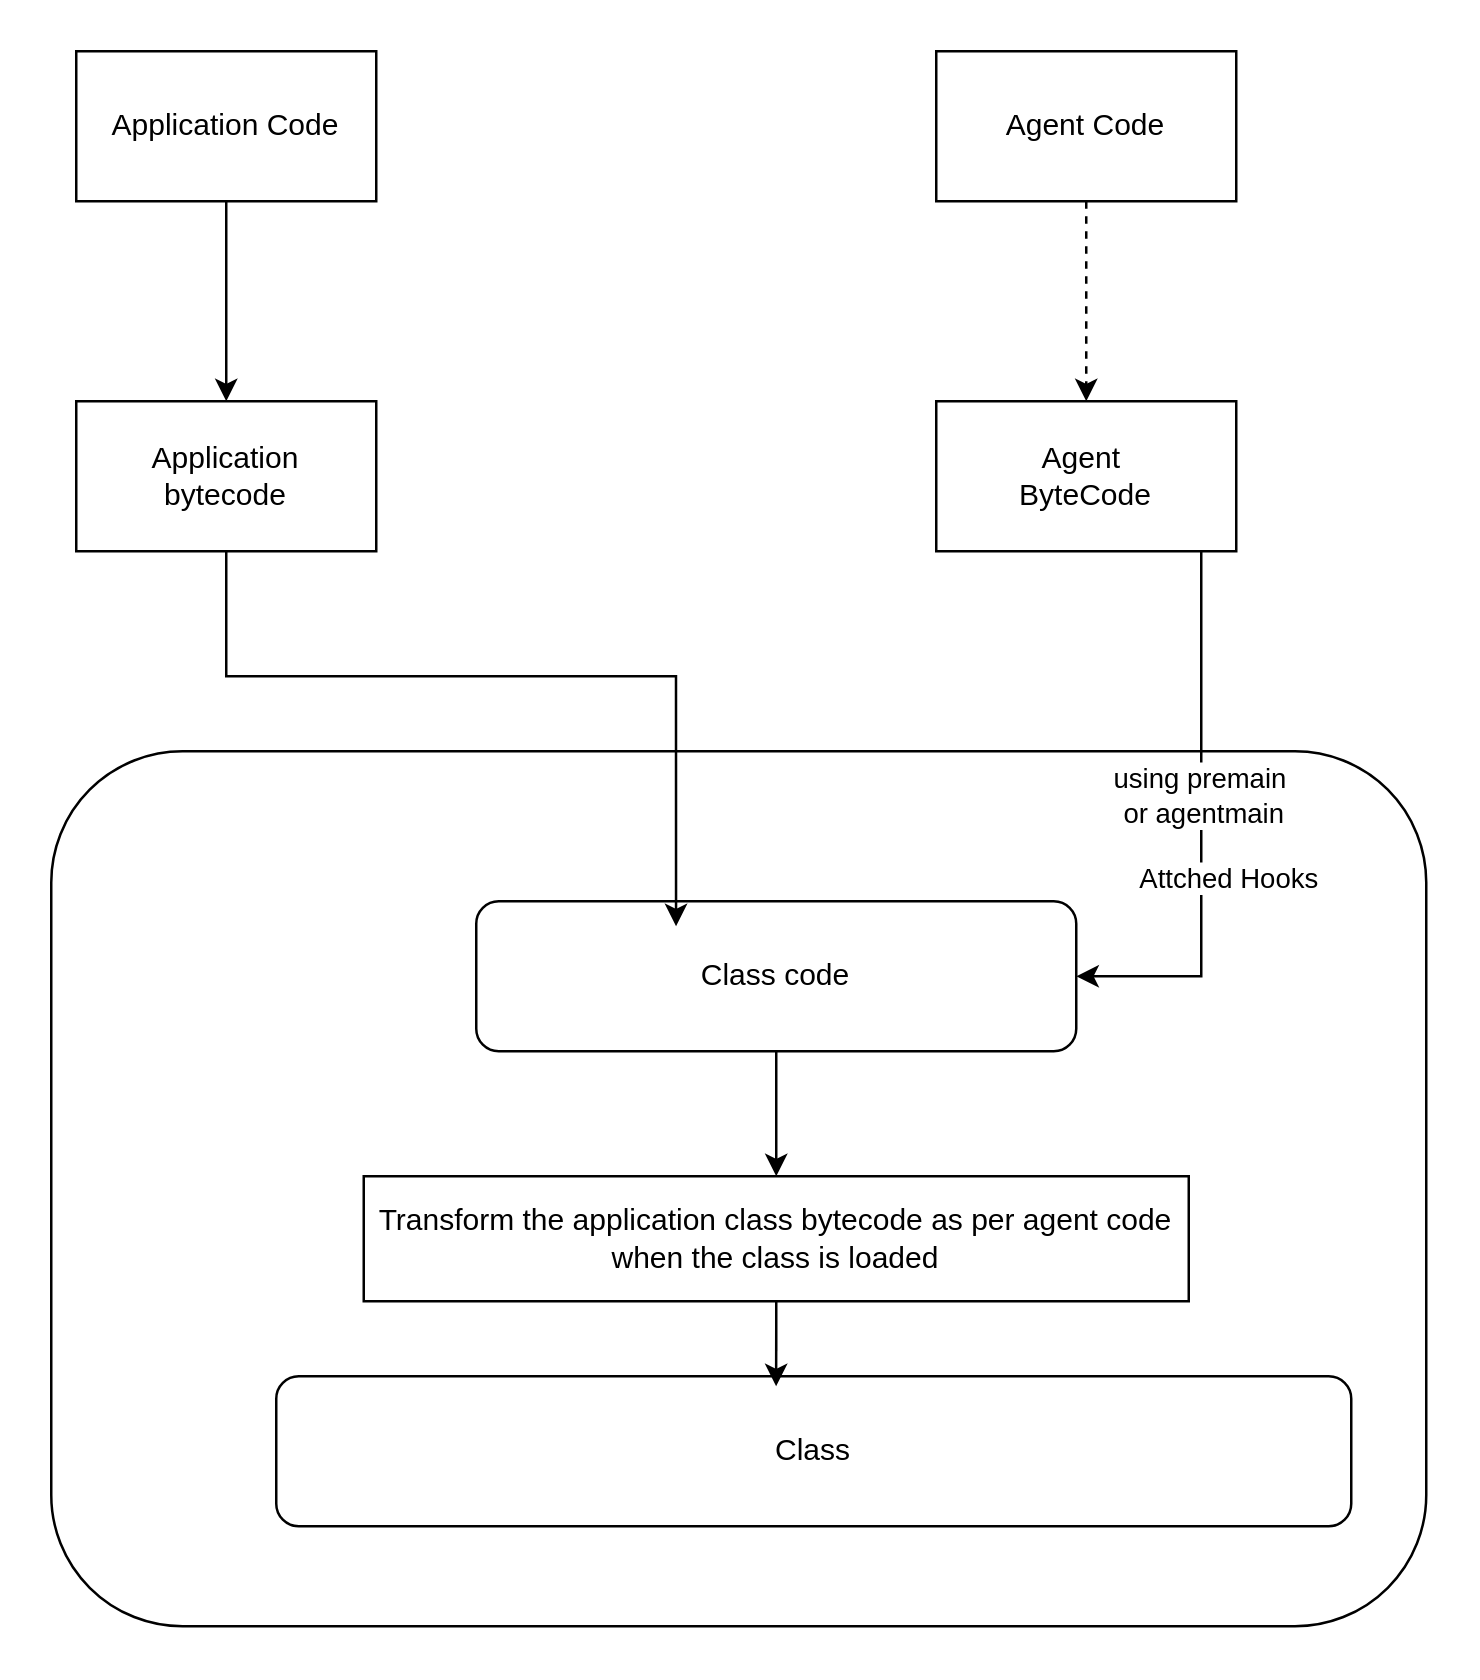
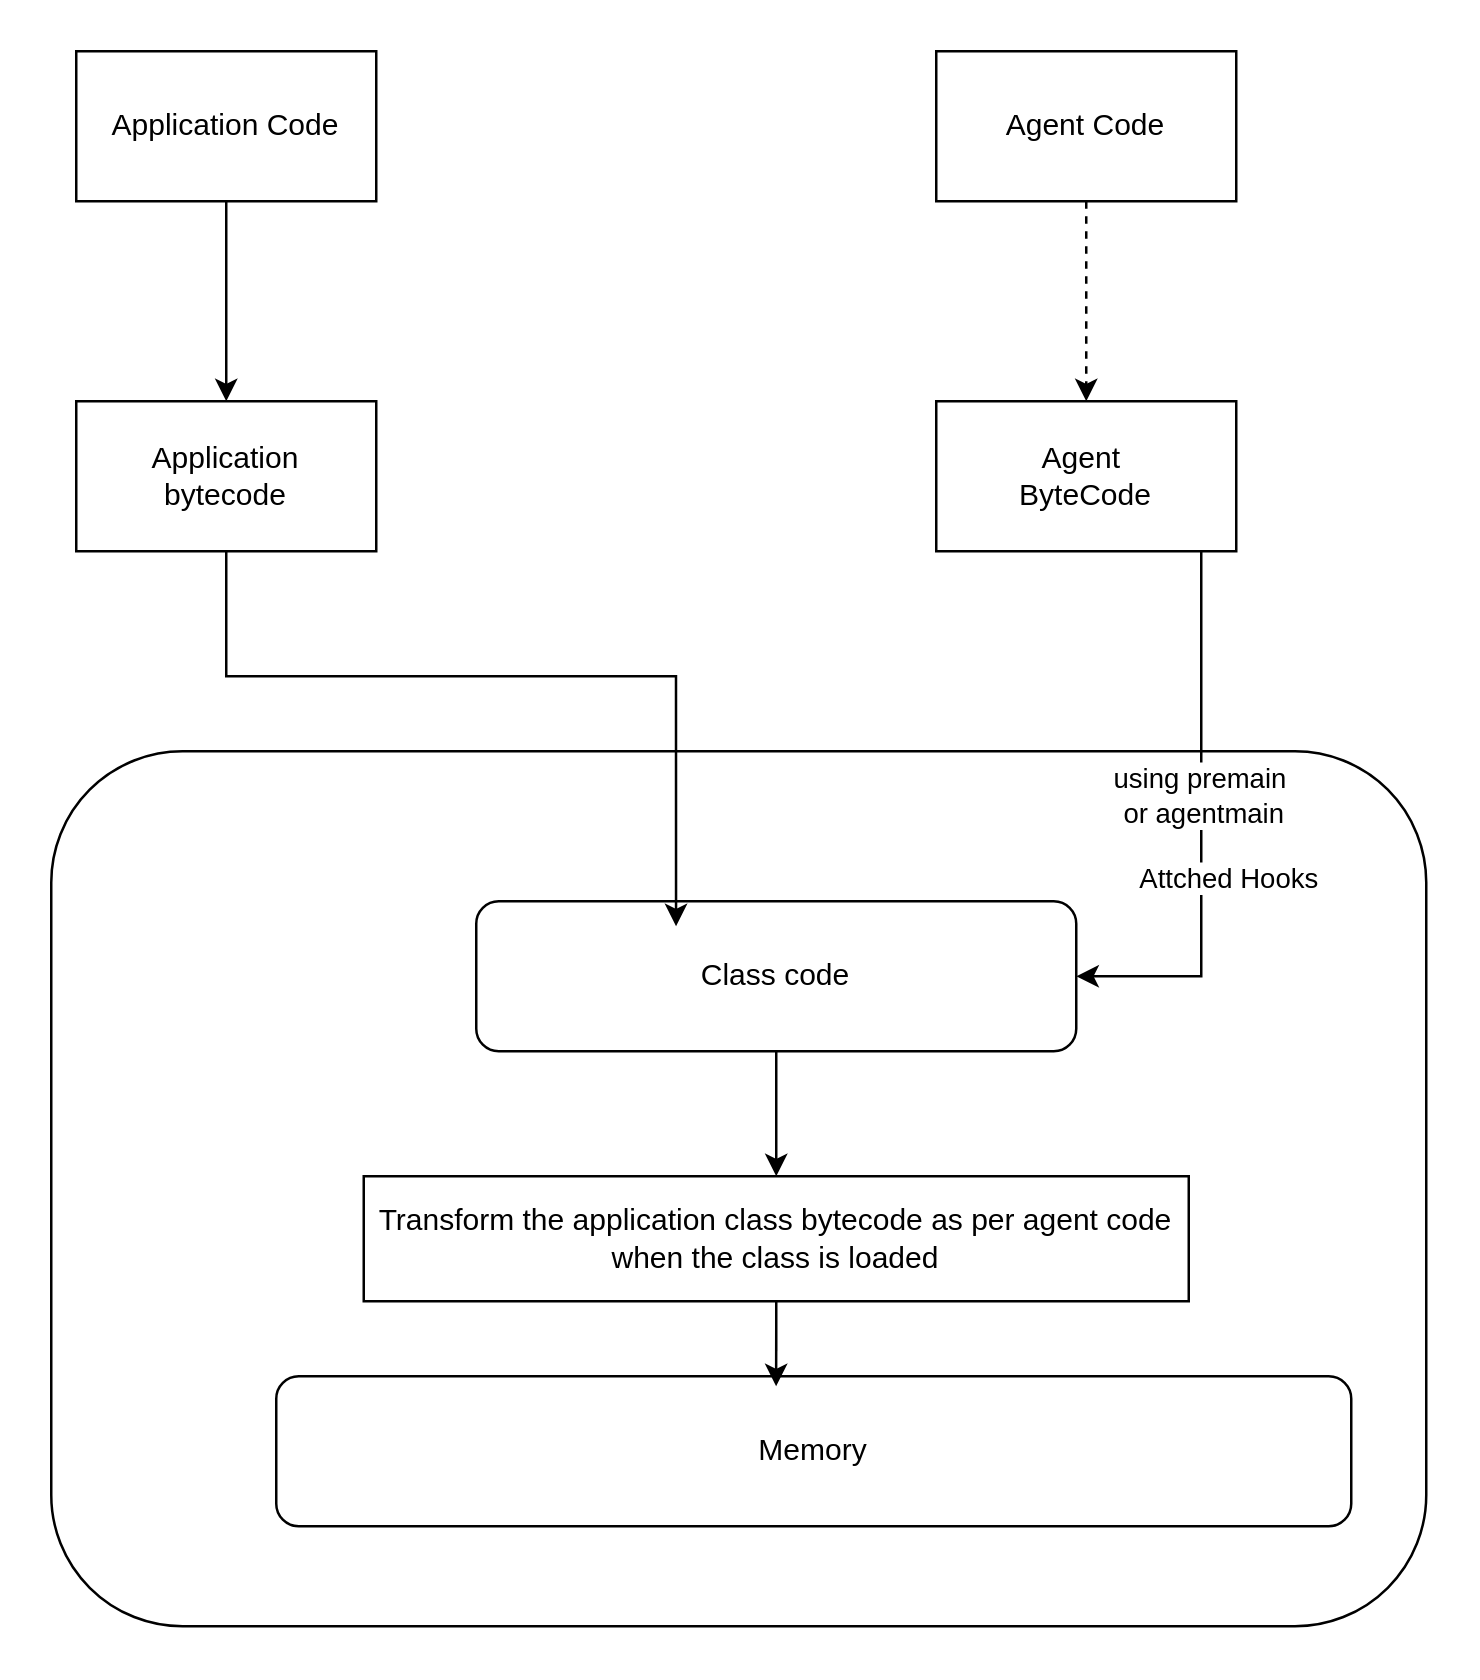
node "Class": label "Class" -> "Memory"
